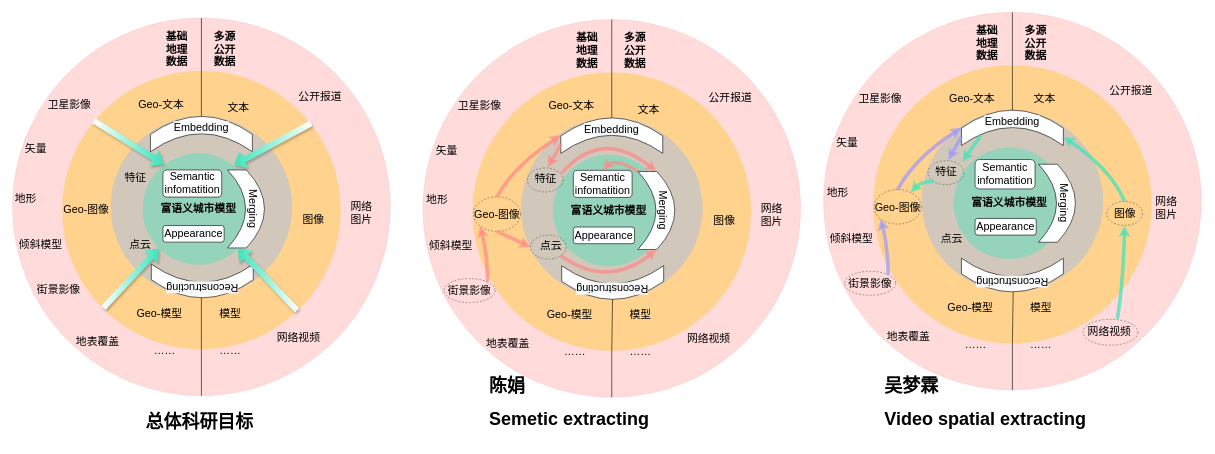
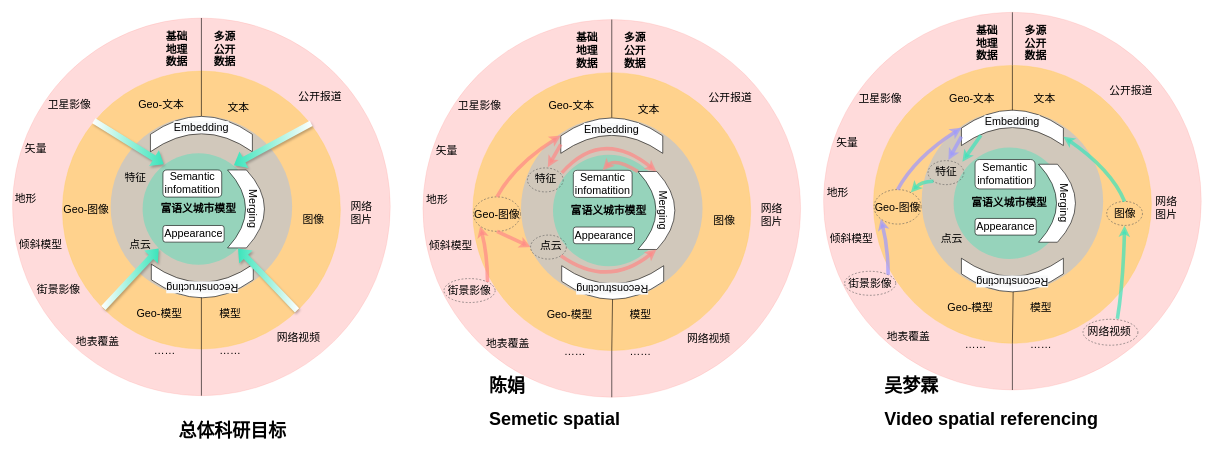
node "陈娟Semetic extracting": label "陈娟Semetic extracting" -> "陈娟Semetic spatial"
node "吴梦霖Video spatial extracting": label "吴梦霖Video spatial extracting" -> "吴梦霖Video spatial referencing"
node "总体科研目标": moved (206, 423) -> (239, 432)
